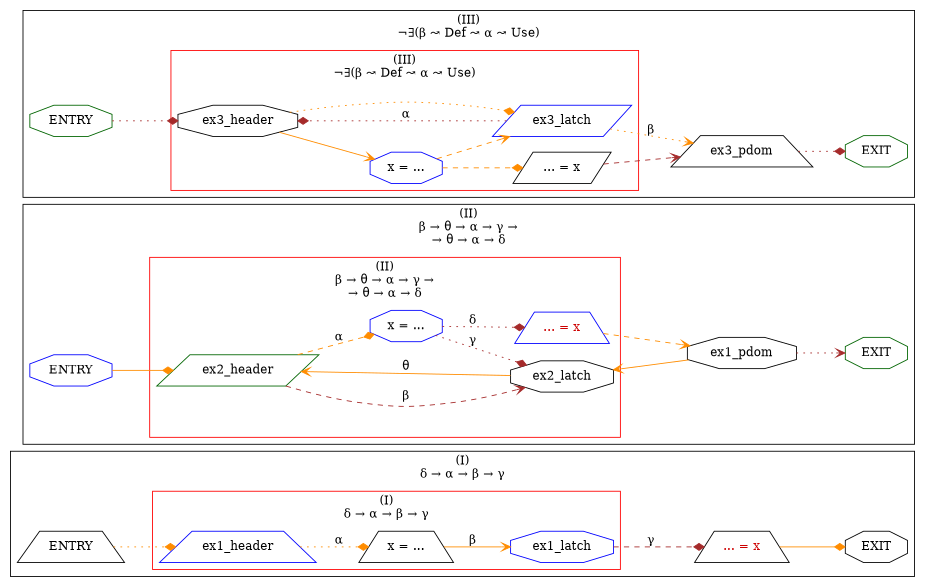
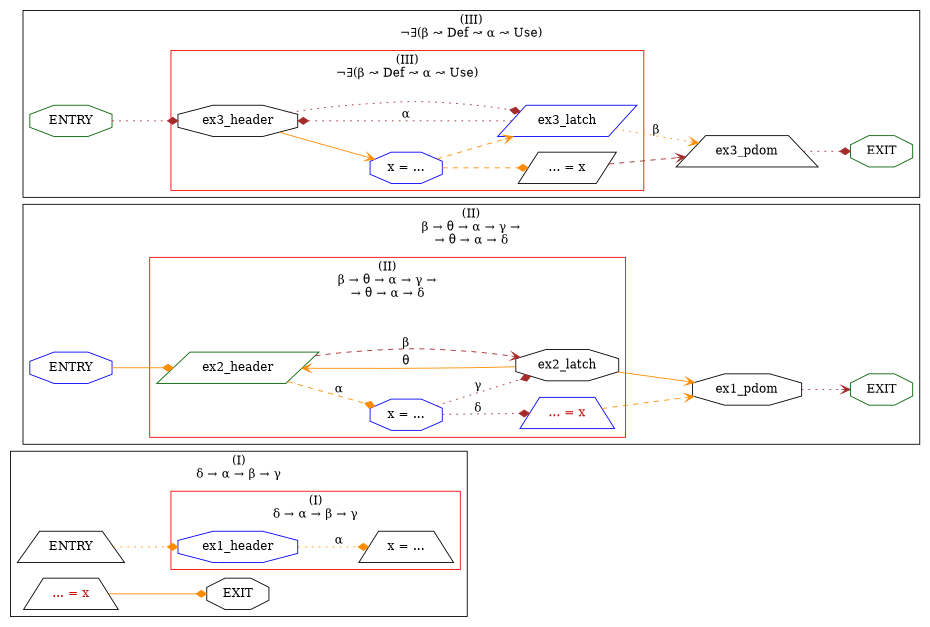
edge "ex3_header" -> "ex3_latch": color darkorange -> brown
edge "ex1_pdom" -> "ex2_latch": reversed
node "ex1_header": shape trapezium -> octagon
node "ex1_latch": removed
